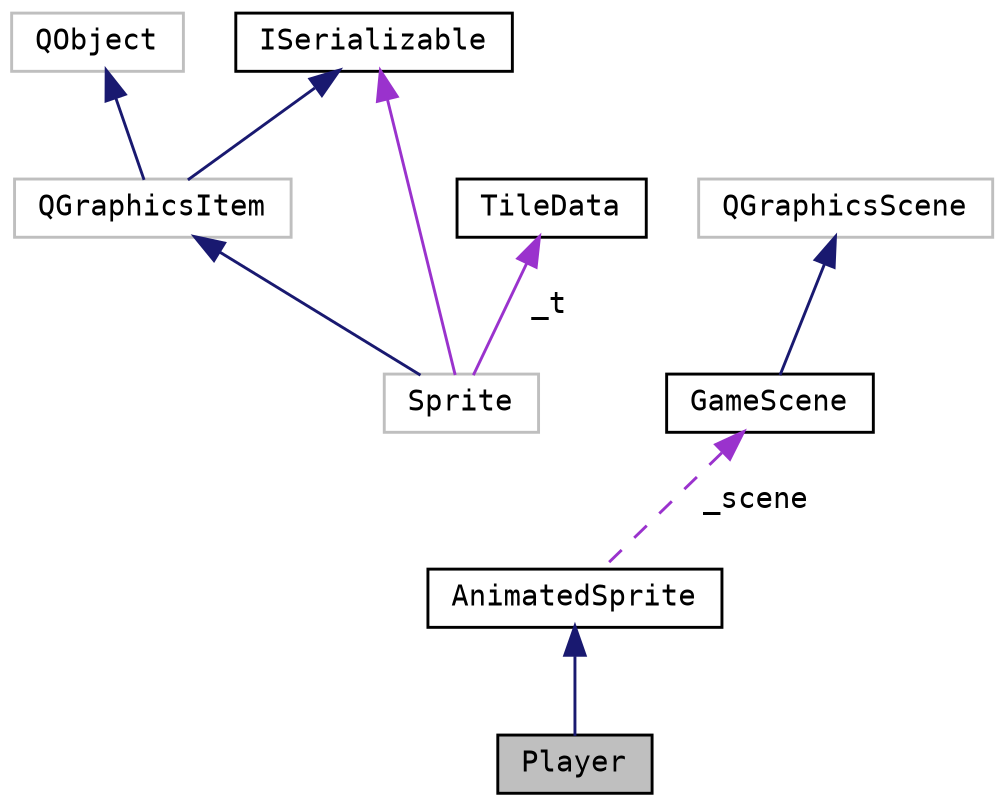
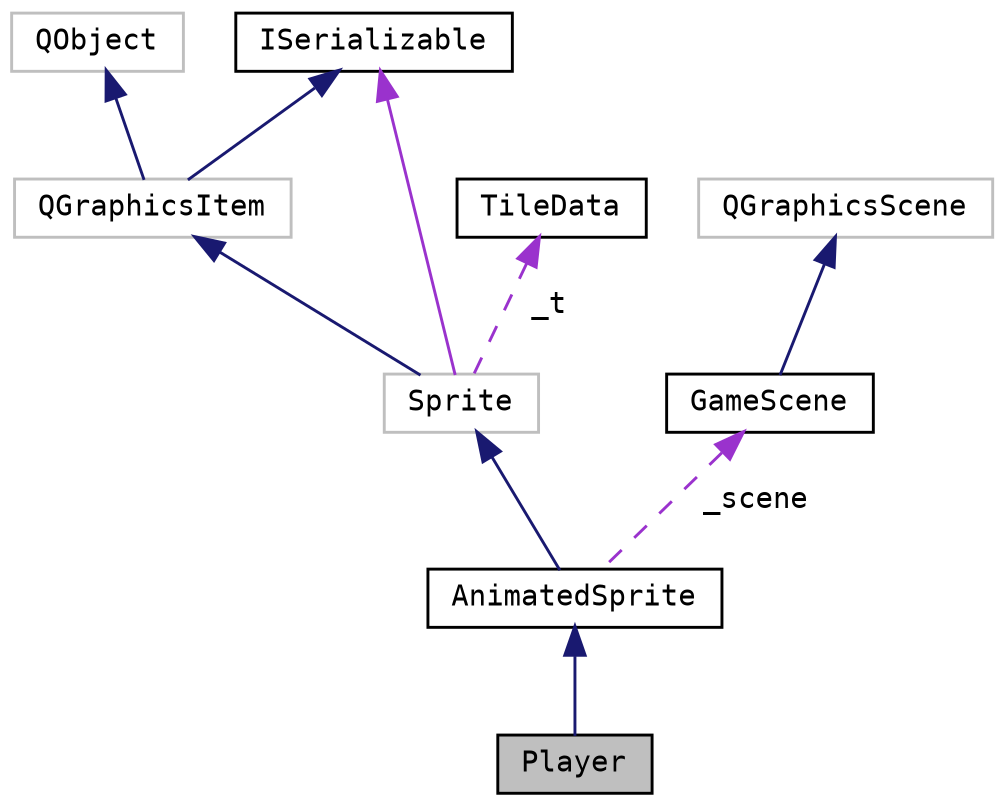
edge "Sprite" -> "TileData": style solid -> dashed
edge "AnimatedSprite" -> "Sprite": added
